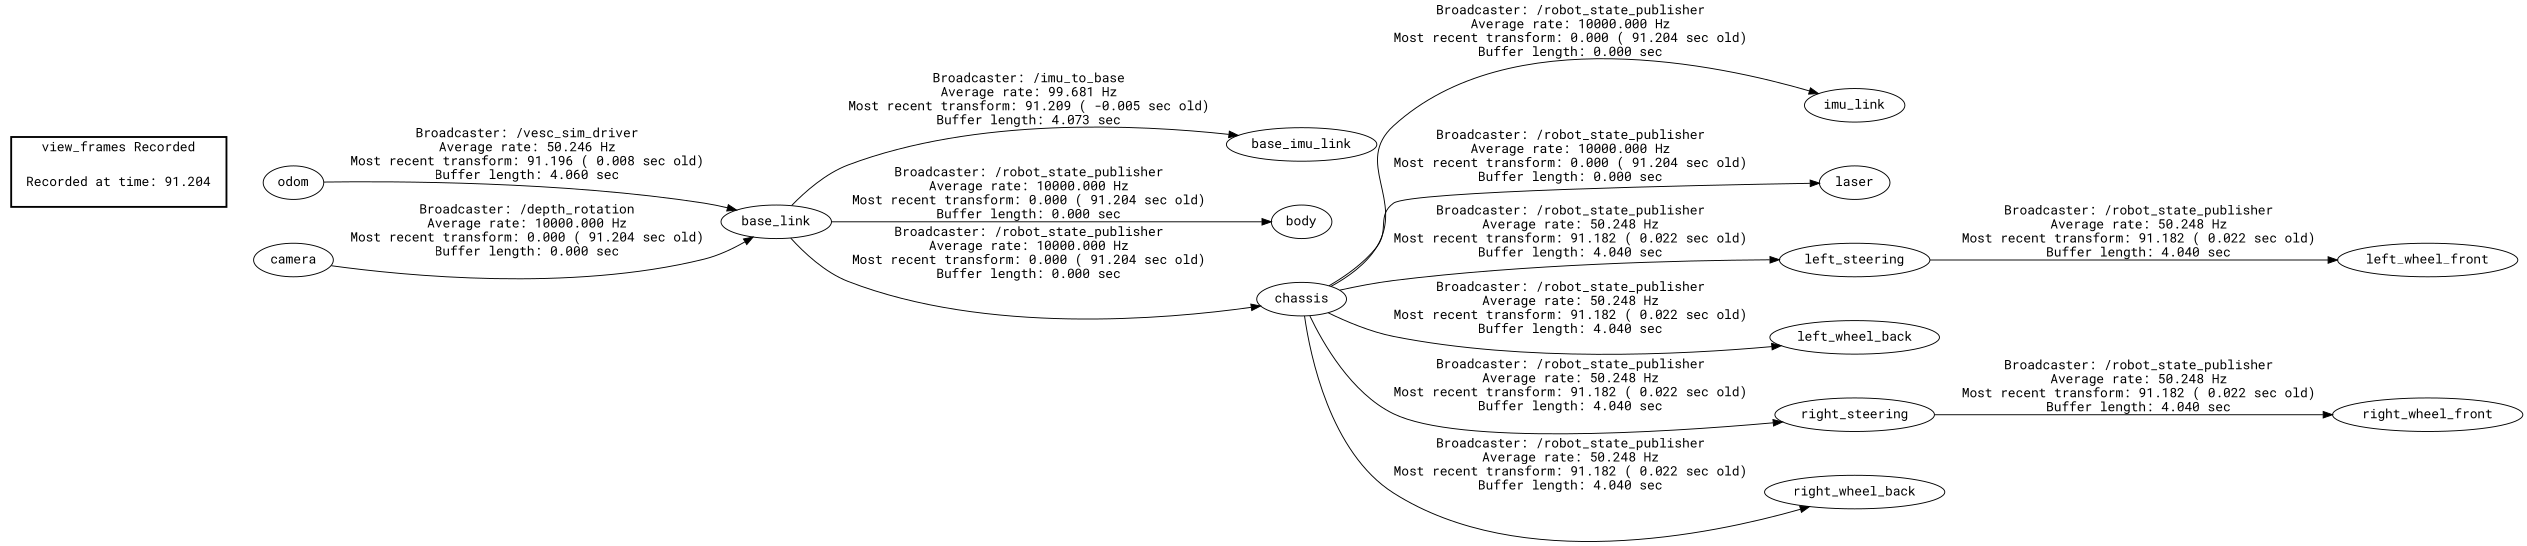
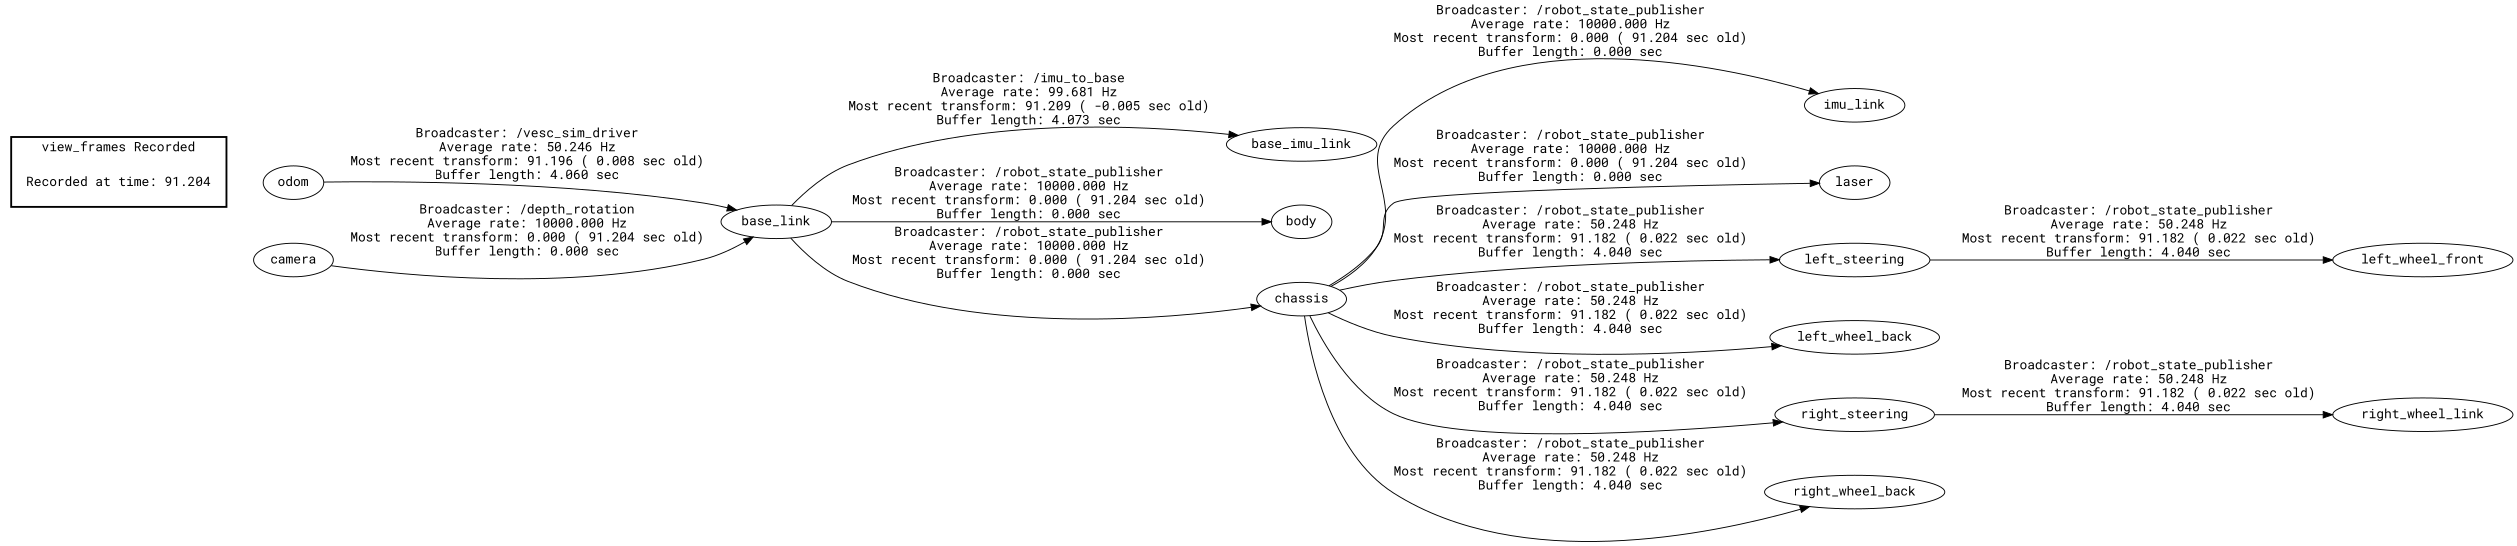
node "right_wheel_front": label "right_wheel_front" -> "right_wheel_link"
